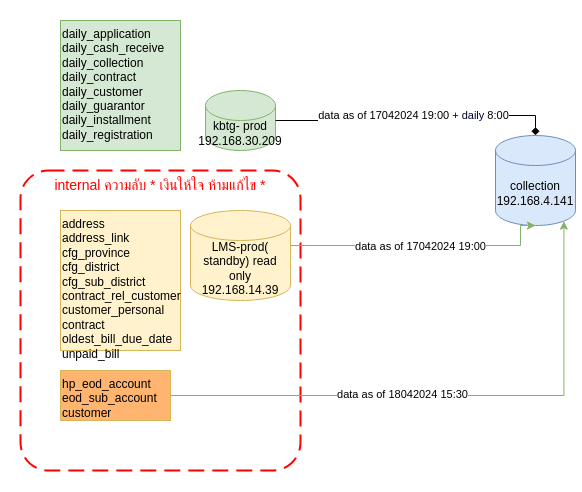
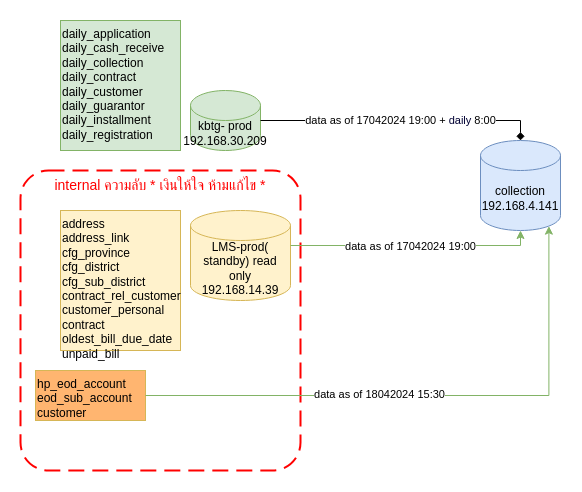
node "kbtg- prod 192.168.30.209": moved (241, 121) -> (226, 121)
node "collection 192.168.4.141": moved (536, 181) -> (521, 186)
node "hp_eod_account eod_sub_account customer": moved (116, 396) -> (91, 396)
